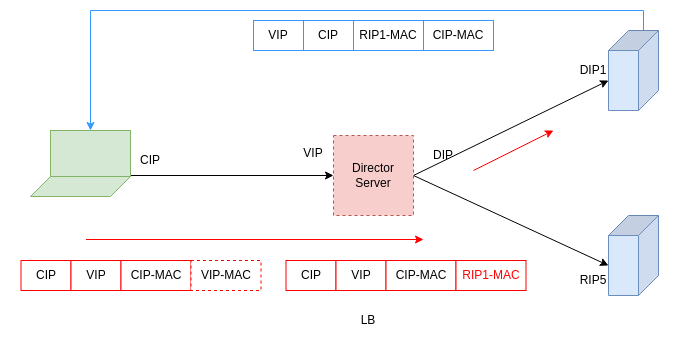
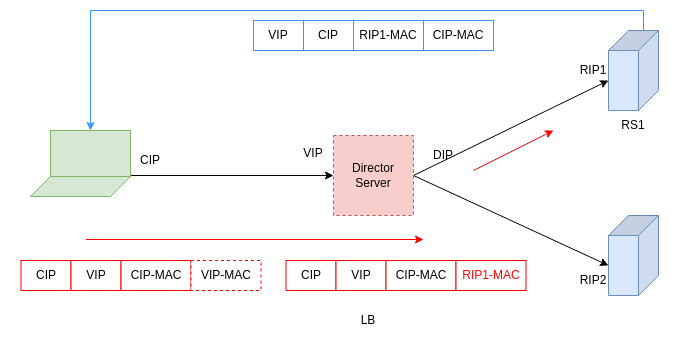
node "DIP1": label "DIP1" -> "RIP1"
node "RS1": added
node "RIP5": label "RIP5" -> "RIP2"
